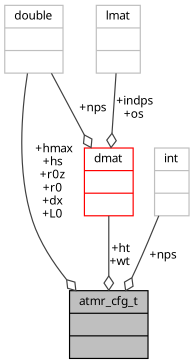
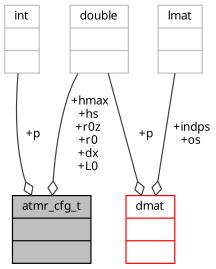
edge "double" -> "dmat": label " +nps" -> " +p"
edge "dmat" -> "atmr_cfg_t": removed, label "+ht +wt"
edge "int" -> "atmr_cfg_t": label " +nps" -> " +p"
